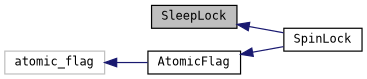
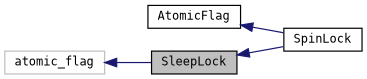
edge "AtomicFlag" -> "atomic_flag": now "SleepLock" -> "atomic_flag"
